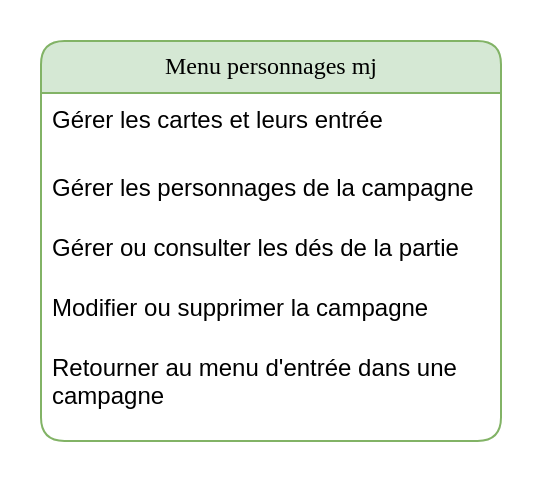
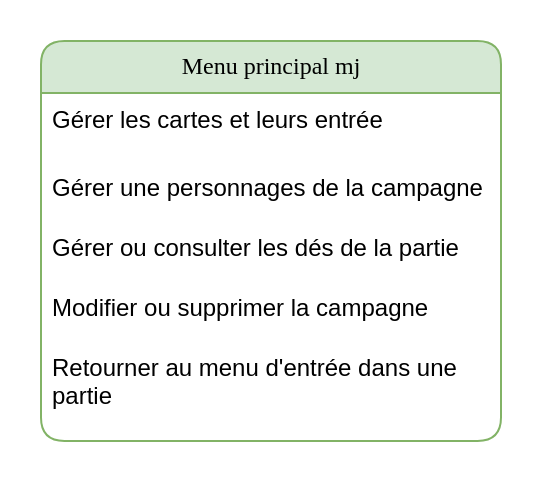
node "Menu personnages mj": label "Menu personnages mj" -> "Menu principal mj"
node "Gérer les personnages de la campagne": label "Gérer les personnages de la campagne" -> "Gérer une personnages de la campagne"
node "Retourner au menu d'entrée dans une campagne": label "Retourner au menu d'entrée dans une campagne" -> "Retourner au menu d'entrée dans une partie"
